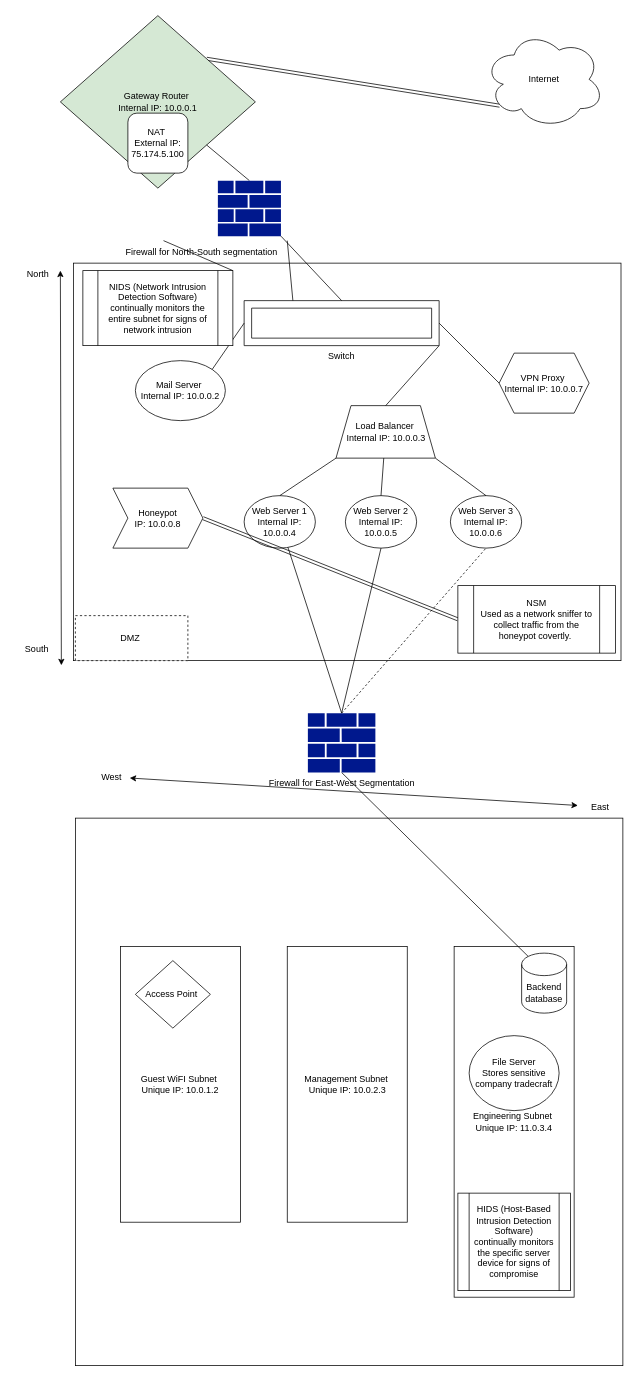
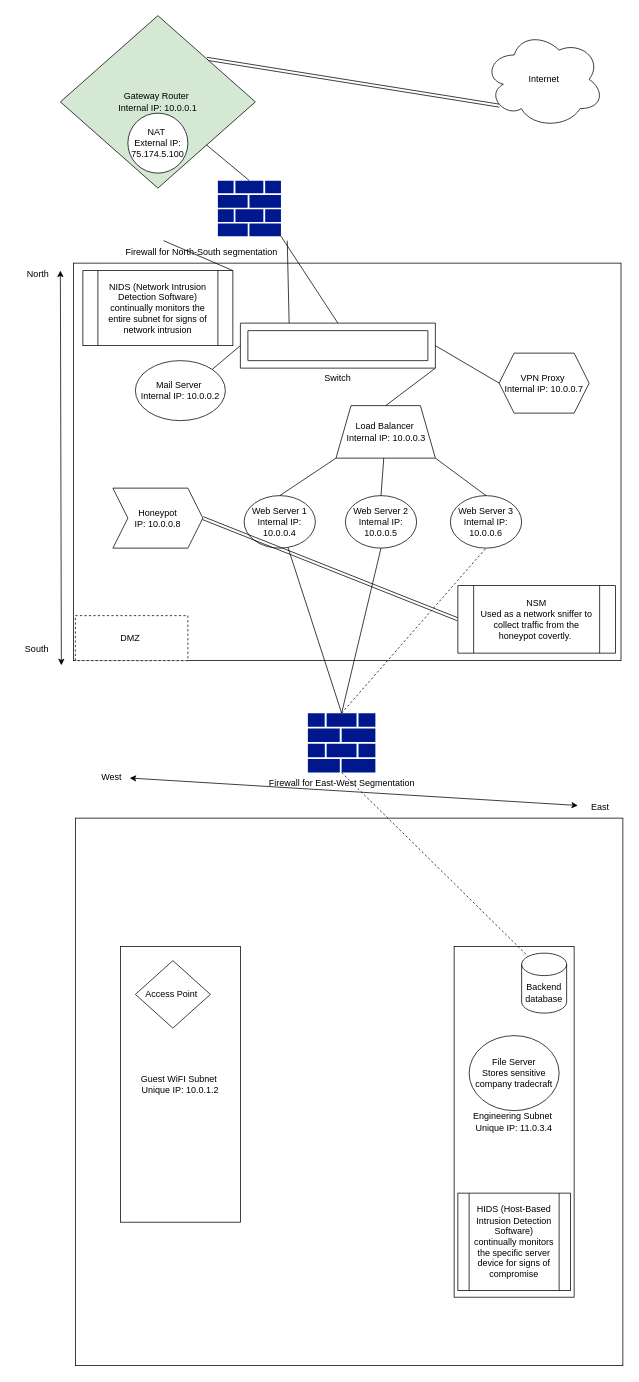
node "NAT External IP: 75.174.5.100": shape rounded rectangle -> ellipse
node "Switch": moved (342, 323) -> (338, 345)
edge "Firewall for East-West Segmentation" -- "Backend database": style solid -> dashed
node "Management Subnet Unique IP: 10.0.2.3": removed
